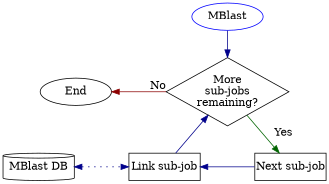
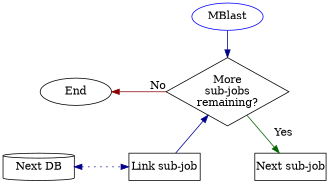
node "MBlast DB": label "MBlast DB" -> "Next DB"
edge "Next sub-job" -> "Link sub-job": removed
